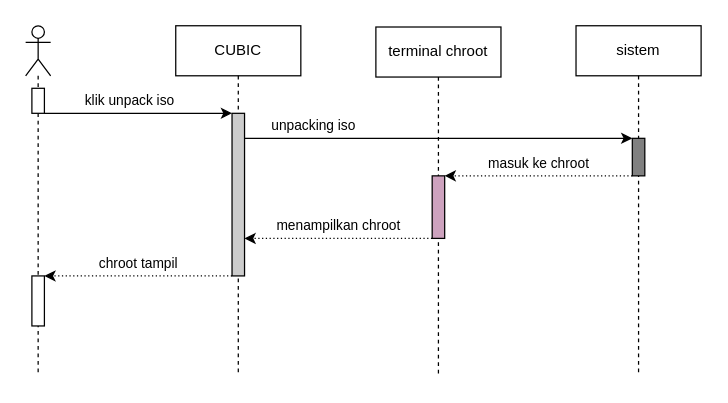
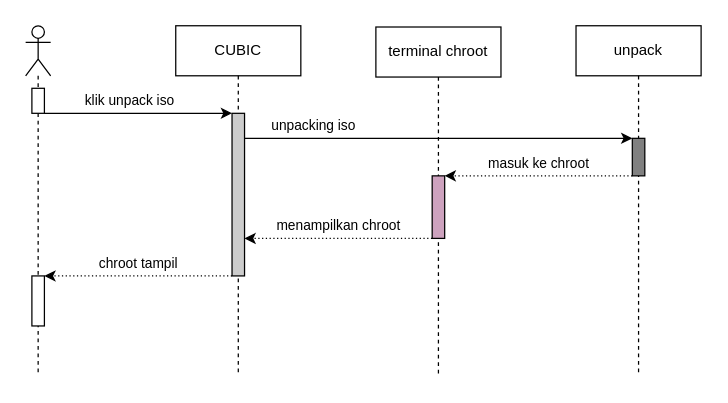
node "sistem": label "sistem" -> "unpack"
